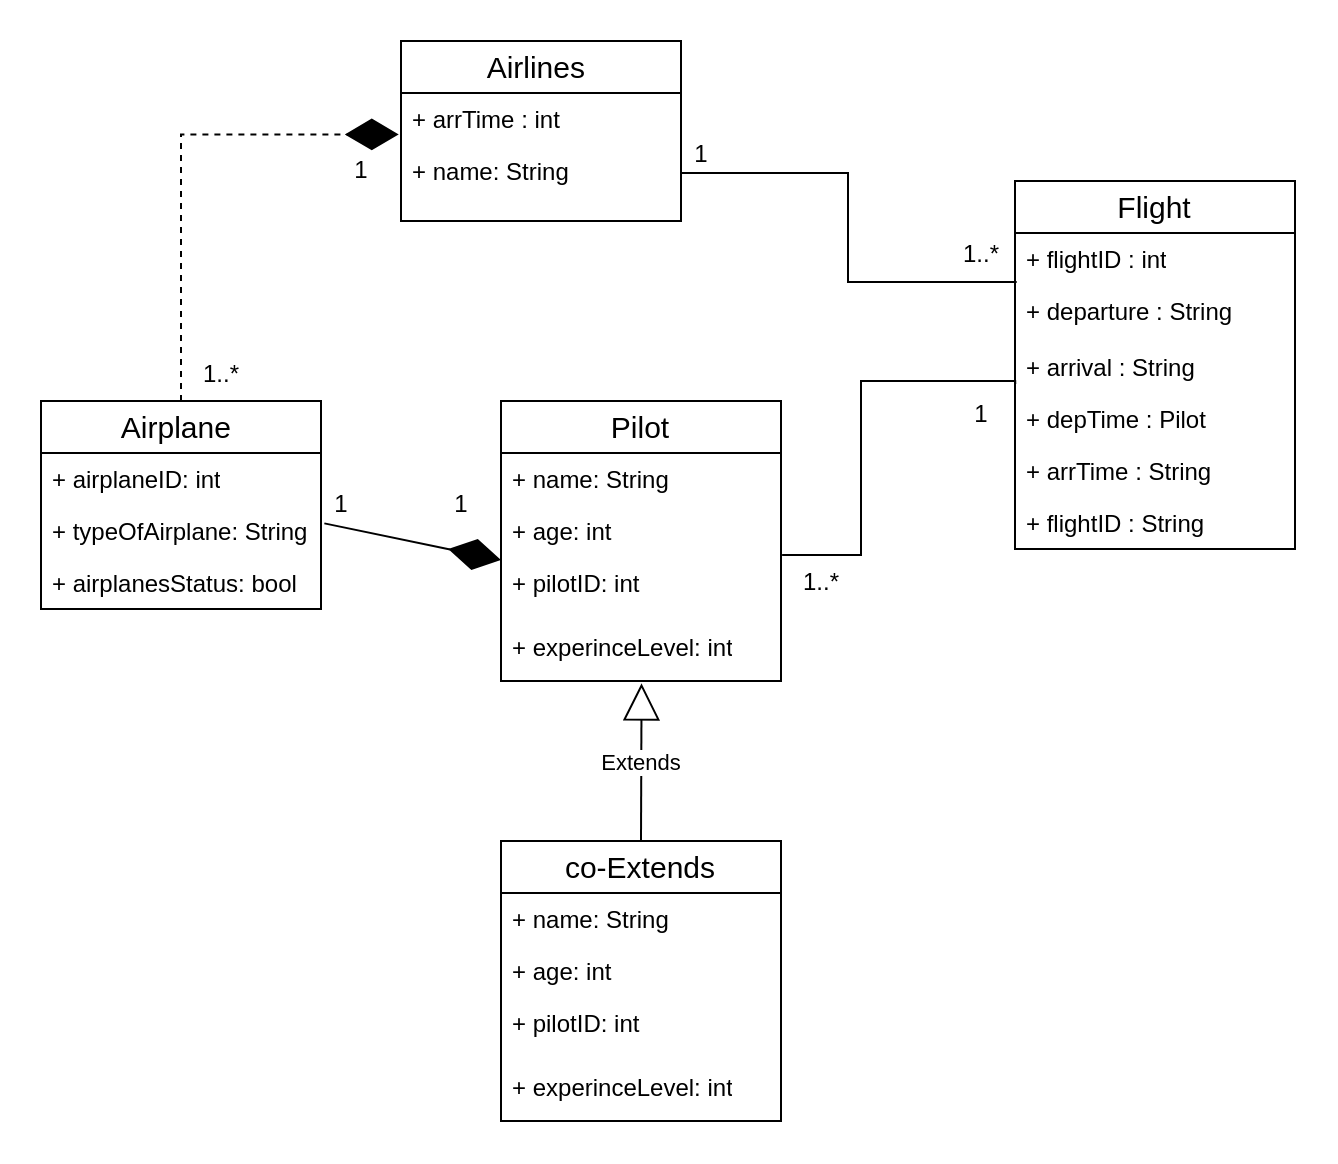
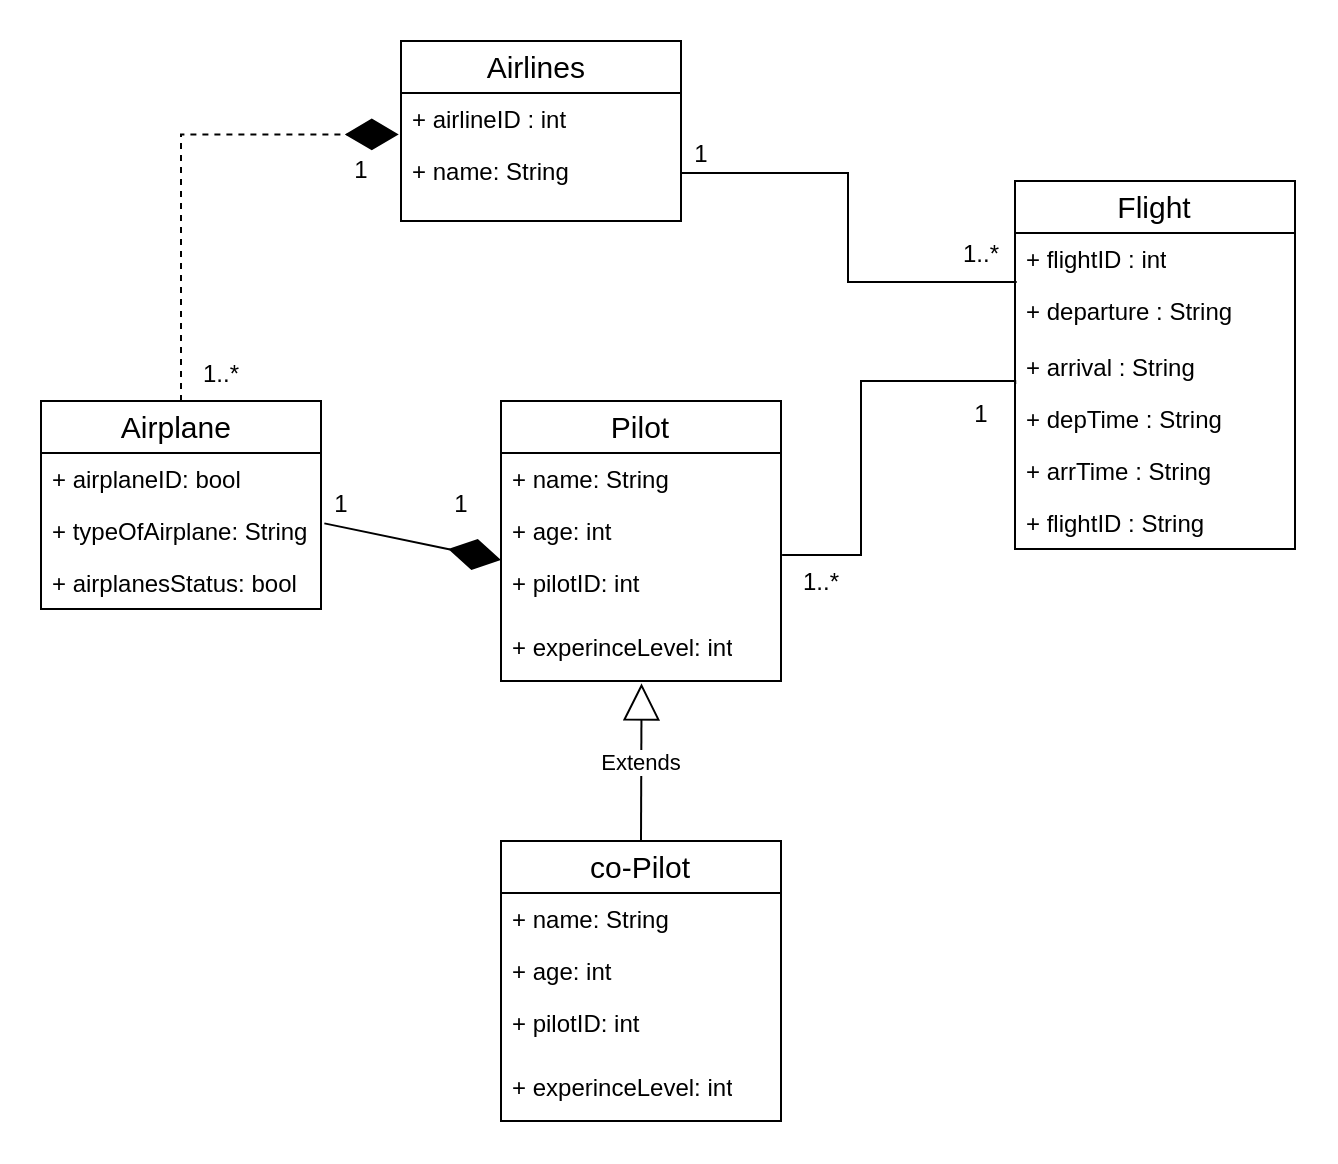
node "+ arrTime : int": label "+ arrTime : int" -> "+ airlineID : int"
node "+ depTime : Pilot": label "+ depTime : Pilot" -> "+ depTime : String"
node "+ airplaneID: int": label "+ airplaneID: int" -> "+ airplaneID: bool"
node "co-Extends": label "co-Extends" -> "co-Pilot"
